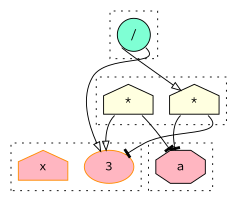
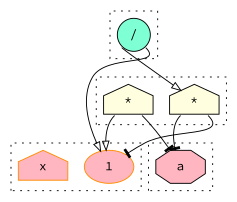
node "3": label "3" -> "1"
